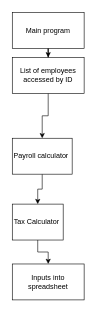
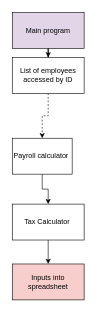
node "Main program": fillcolor #ffffff -> #e1d5e7
edge "List of employees accessed by ID" -> "Payroll calculator": style solid -> dashed
node "Tax Calculator": size 51x36 -> 72x36
node "Inputs into spreadsheet": fillcolor #ffffff -> #f8cecc
